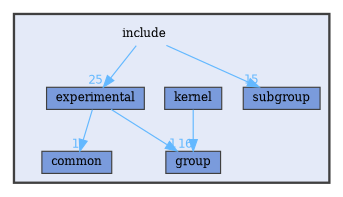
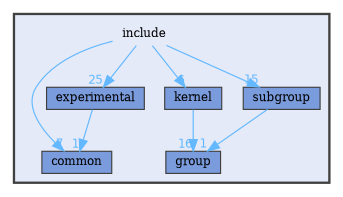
edge "include" -> "kernel": added
edge "include" -> "common": added
edge "experimental" -> "group": now "subgroup" -> "group"
